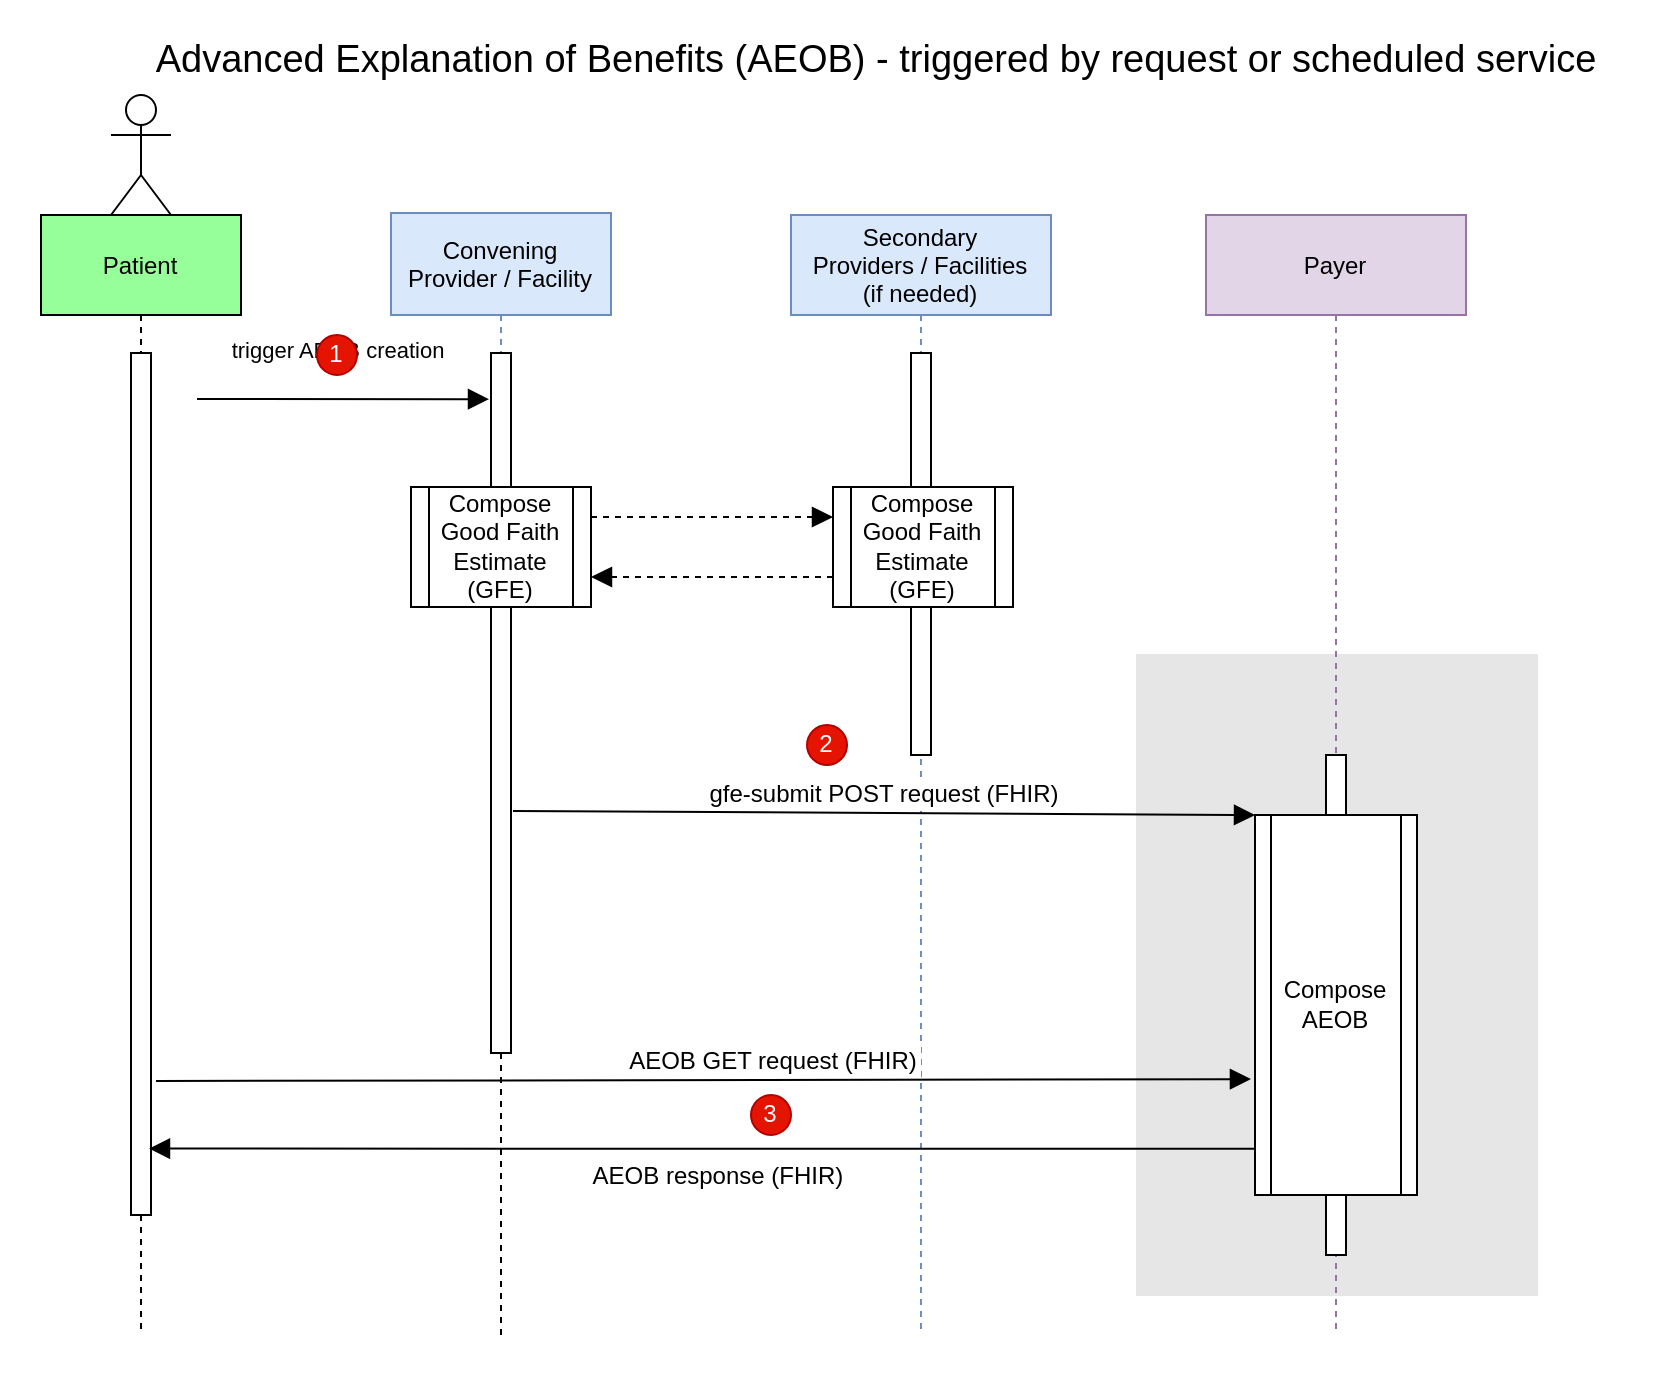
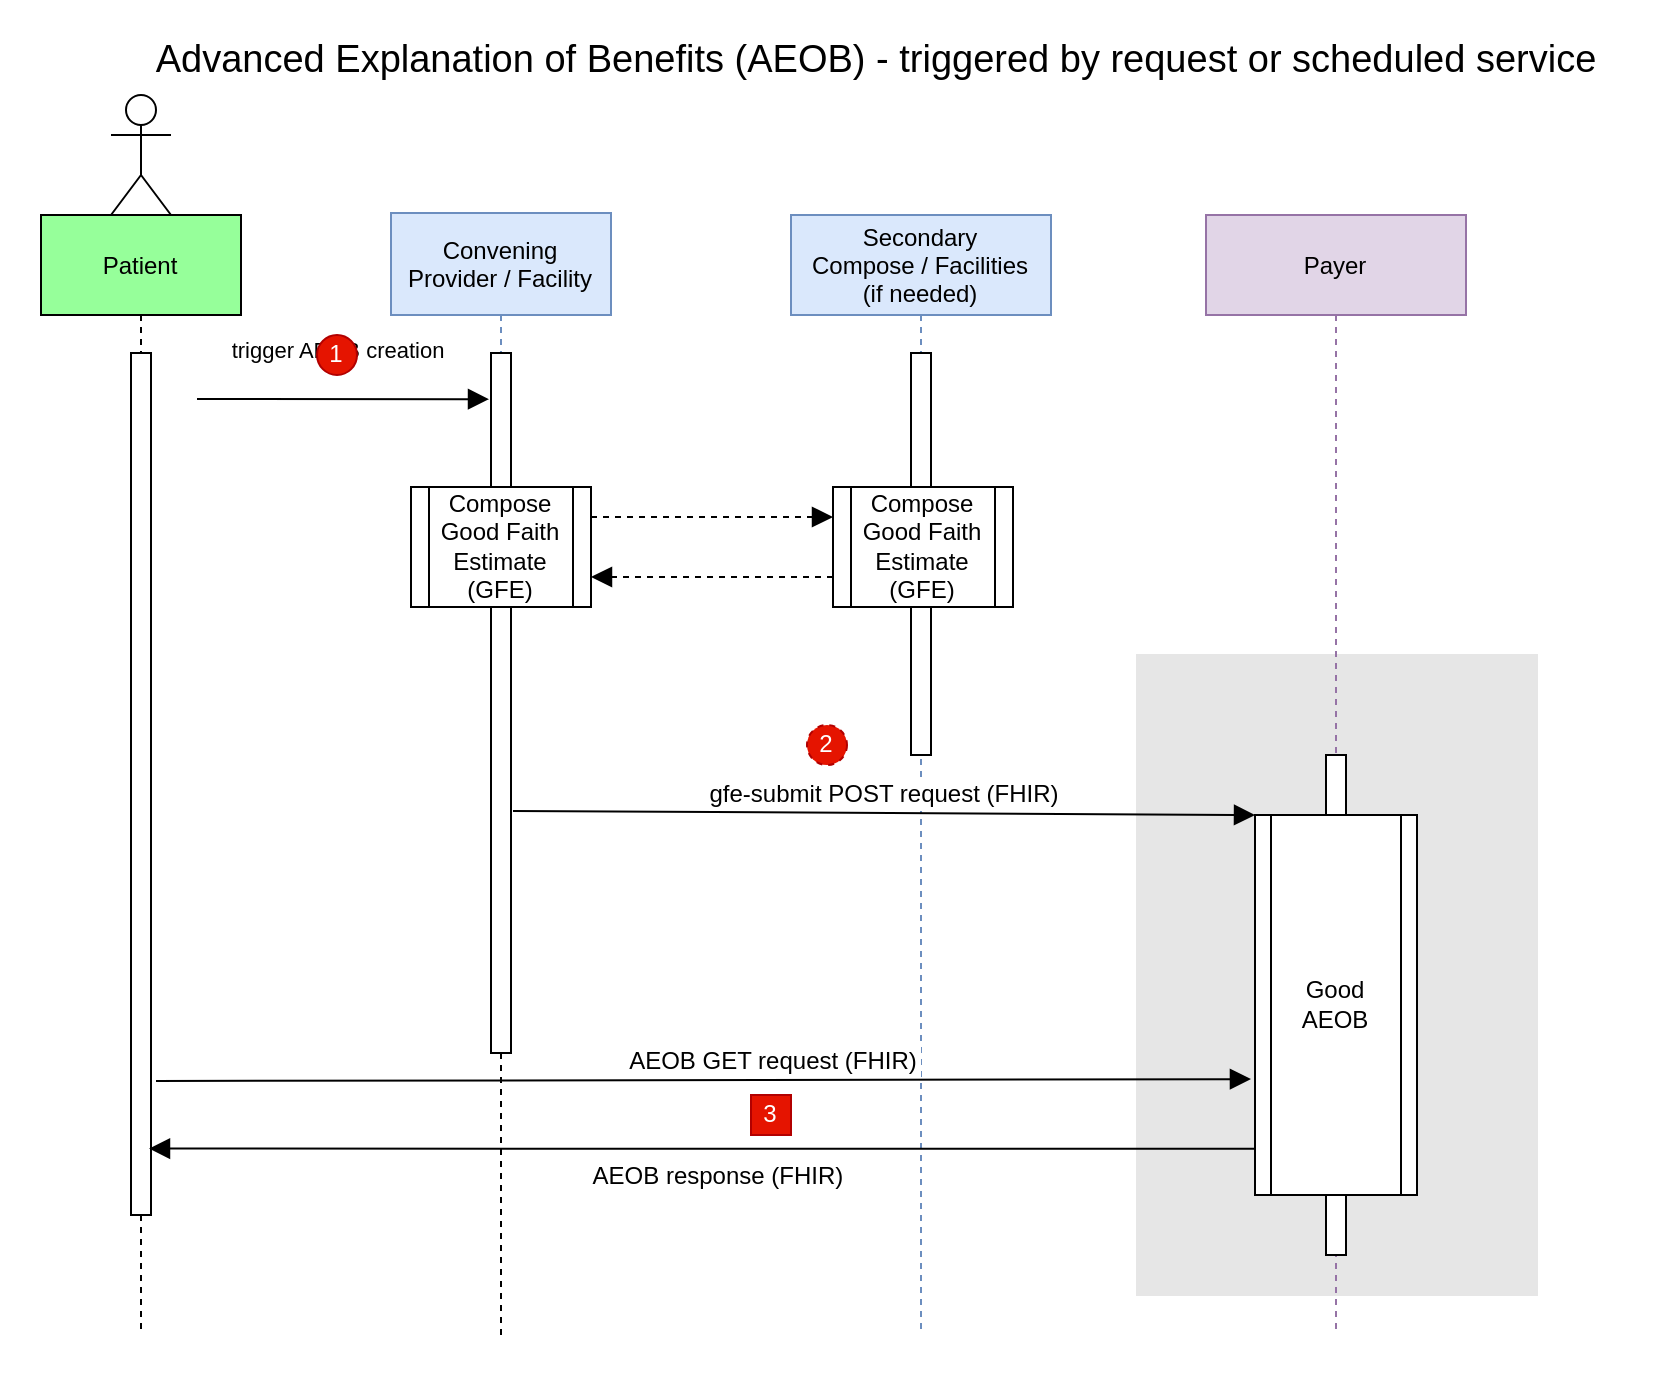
node "Secondary Providers / Facilities (if needed)": label "Secondary Providers / Facilities (if needed)" -> "Secondary Compose / Facilities (if needed)"
node "2": style solid -> dashed
node "Compose AEOB": label "Compose AEOB" -> "Good AEOB"
node "3": shape ellipse -> rectangle
